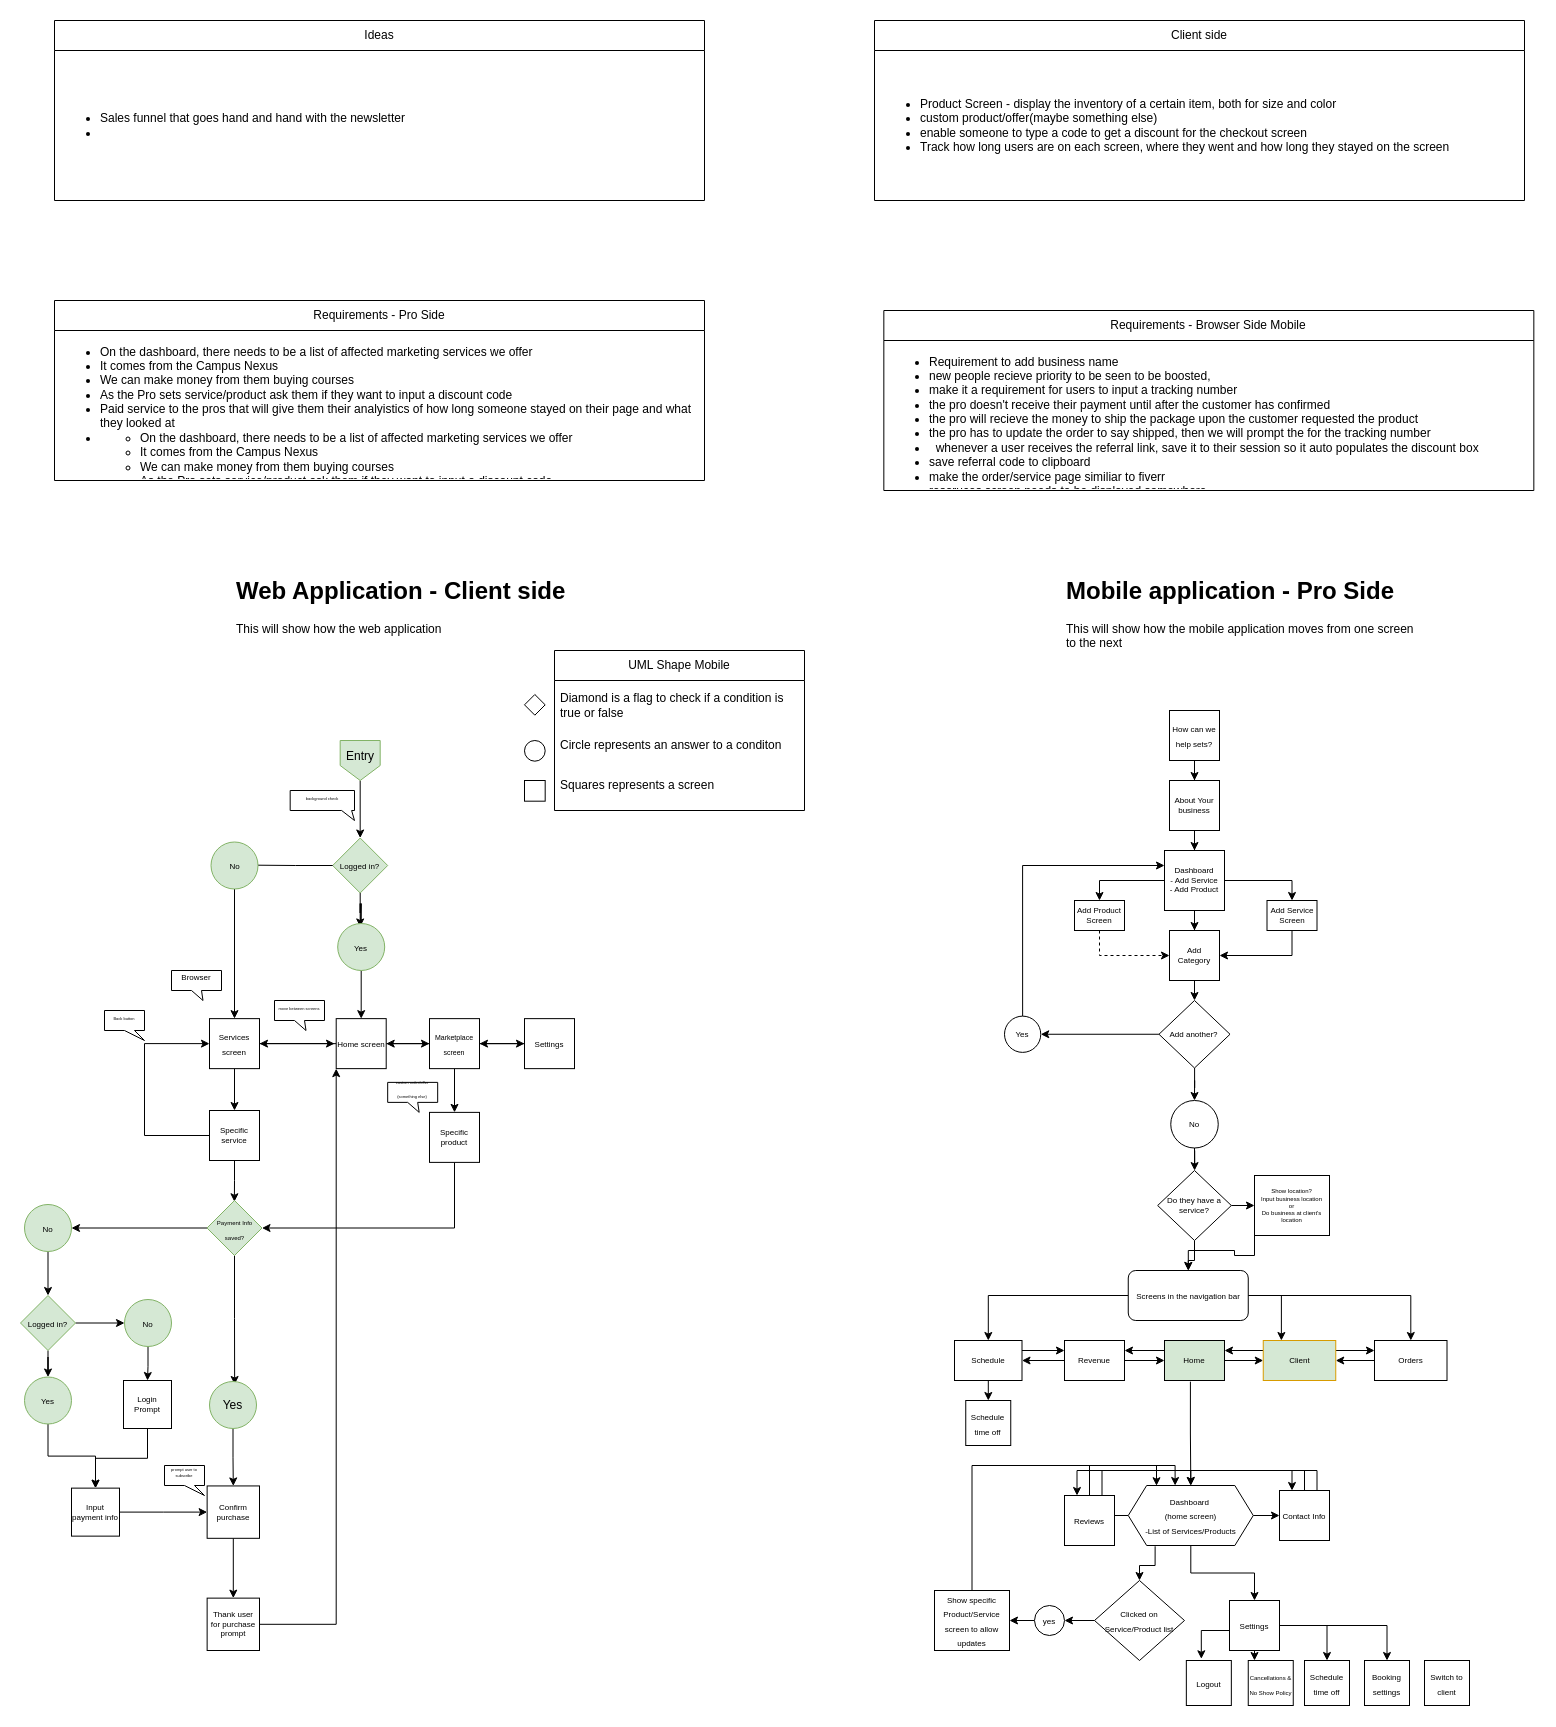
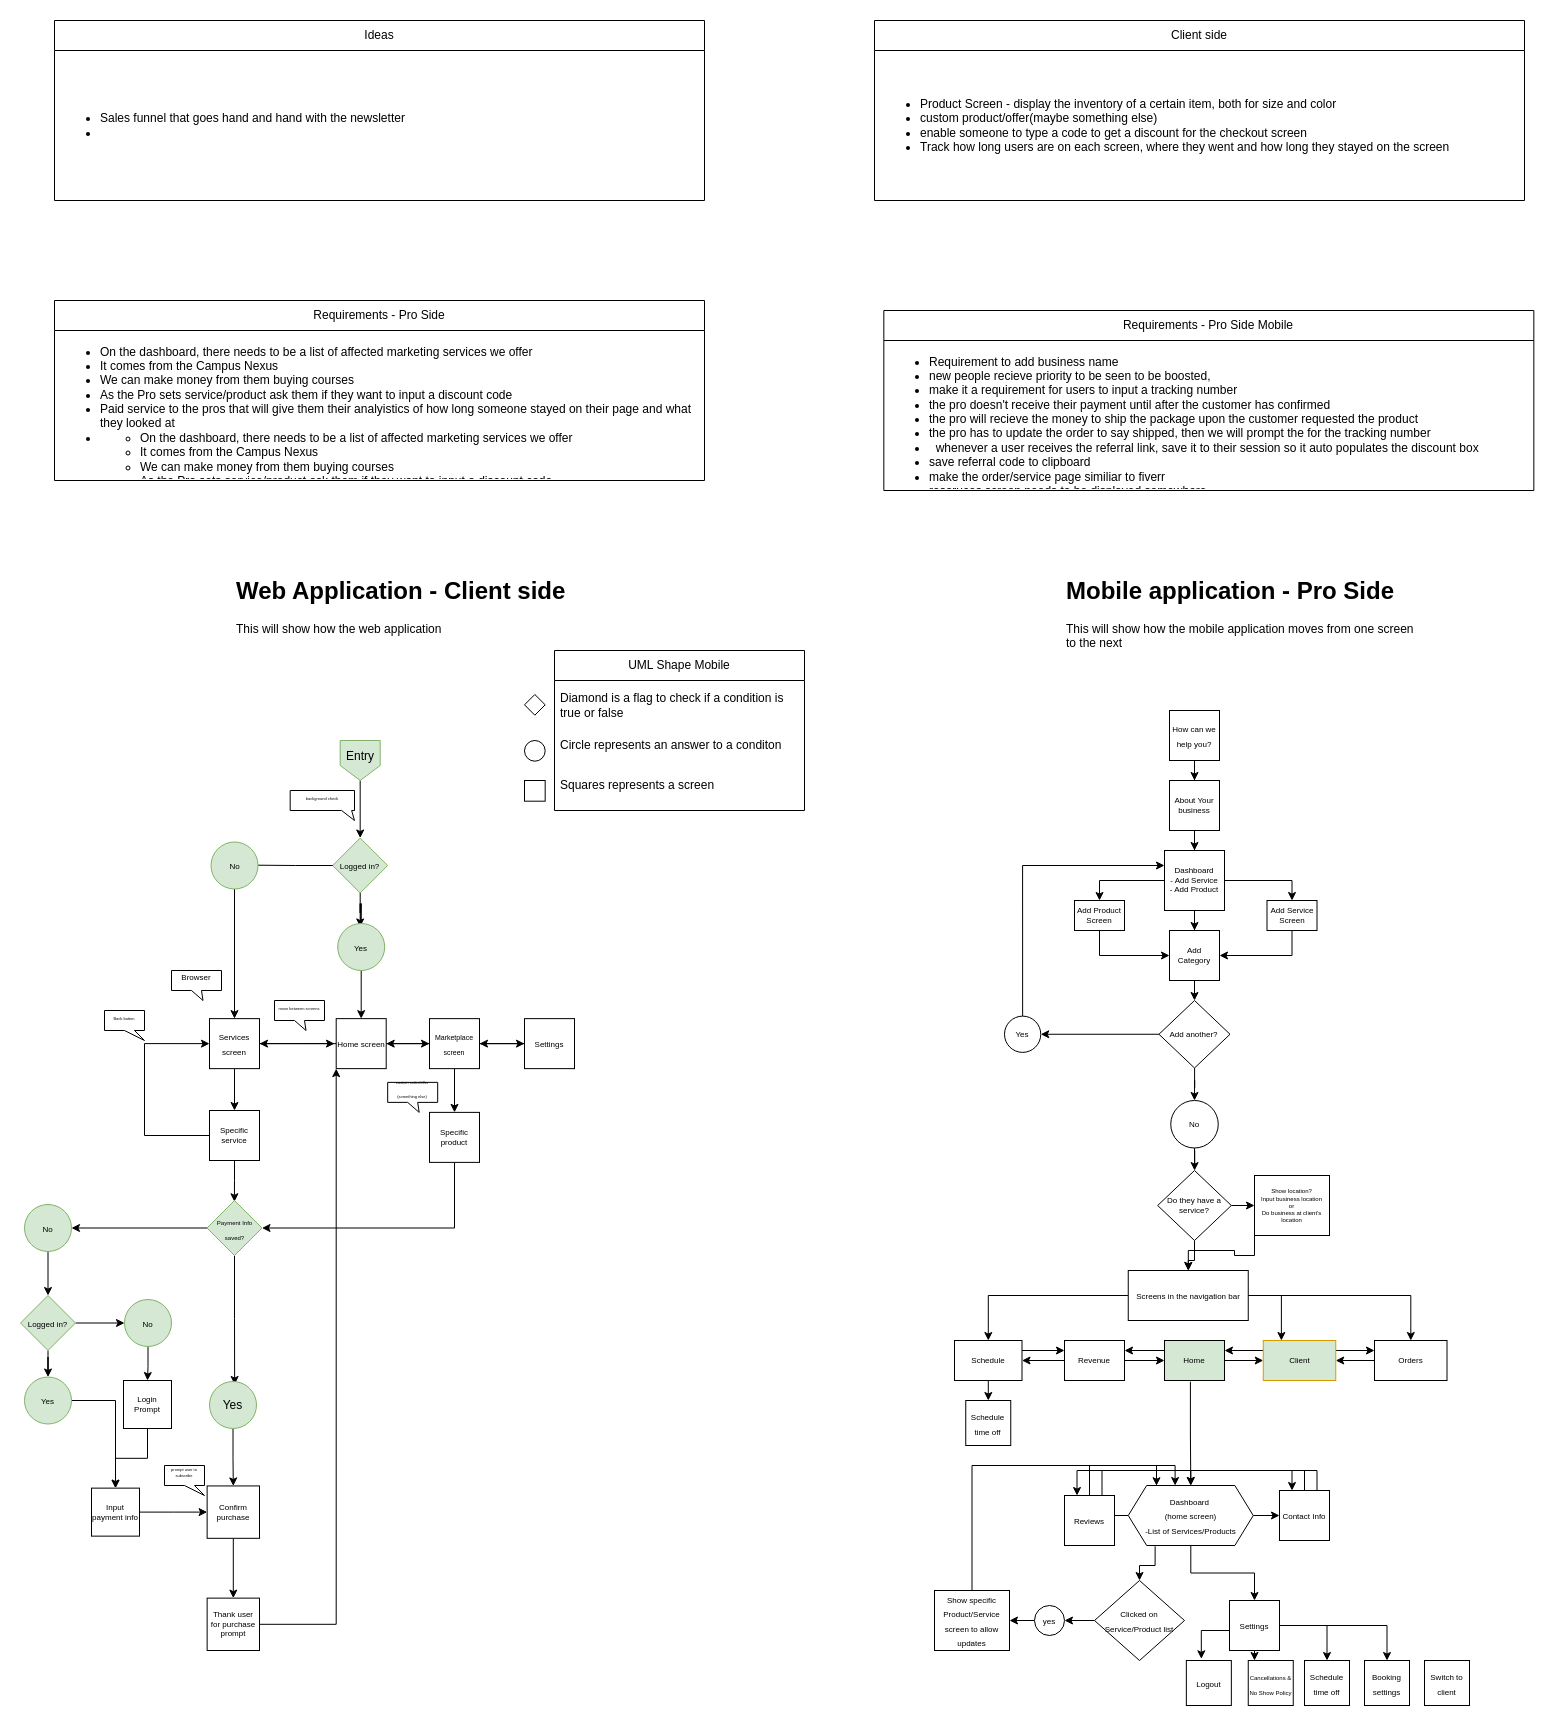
node "Requirements - Browser Side Mobile": label "Requirements - Browser Side Mobile" -> "Requirements - Pro Side Mobile"
node "How can we help sets?": label "How can we help sets?" -> "How can we help you?"
edge "Add Product Screen" -> "Add Category": style dashed -> solid
node "Screens in the navigation bar": shape rounded rectangle -> rectangle
node "Input payment info": moved (96, 1512) -> (116, 1512)
